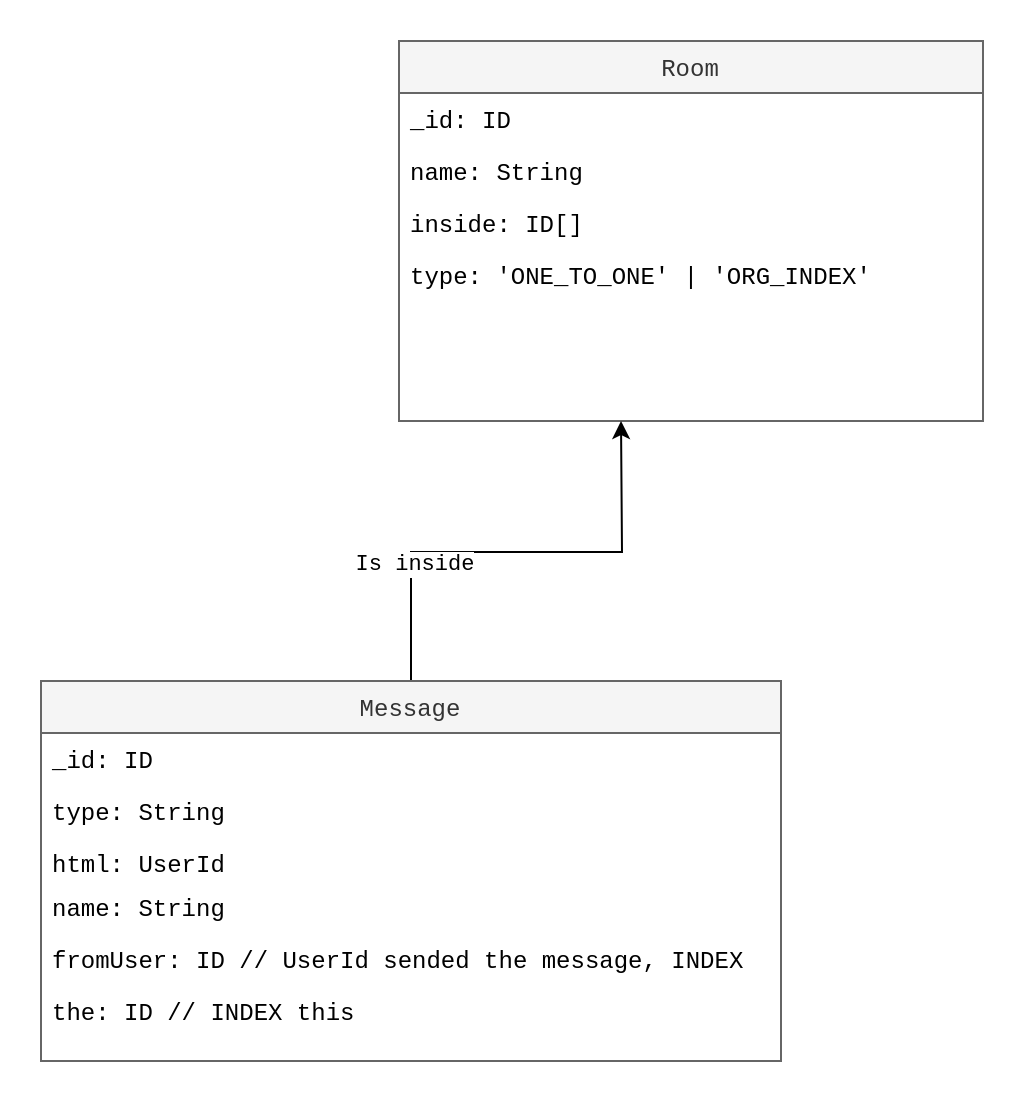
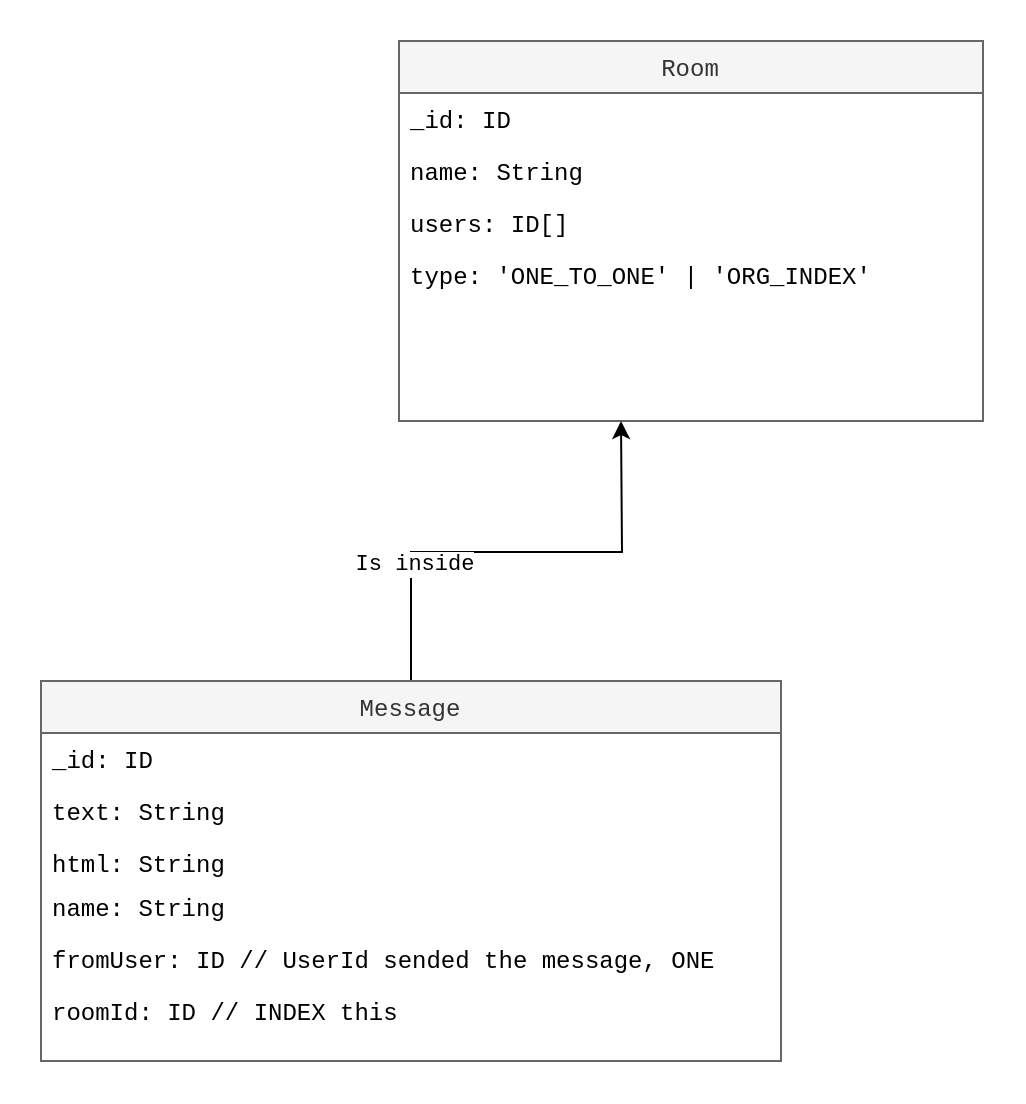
node "inside: ID[]": label "inside: ID[]" -> "users: ID[]"
node "type: String": label "type: String" -> "text: String"
node "html: UserId": label "html: UserId" -> "html: String"
node "fromUser: ID // UserId sended the message, INDEX": label "fromUser: ID // UserId sended the message, INDEX" -> "fromUser: ID // UserId sended the message, ONE"
node "the: ID // INDEX this": label "the: ID // INDEX this" -> "roomId: ID // INDEX this"
